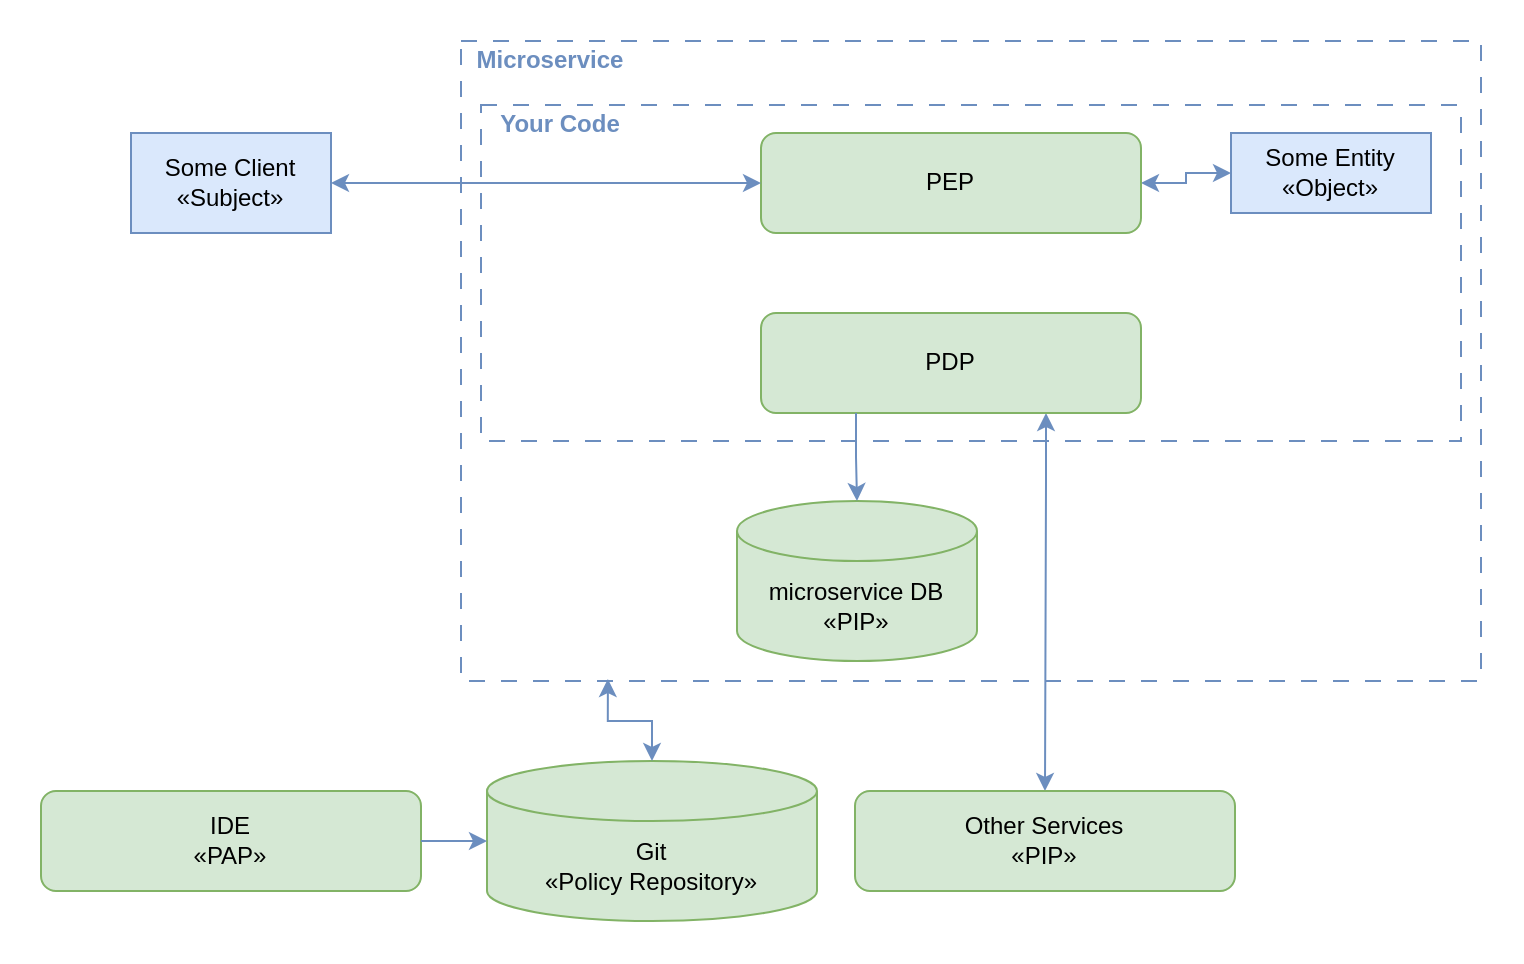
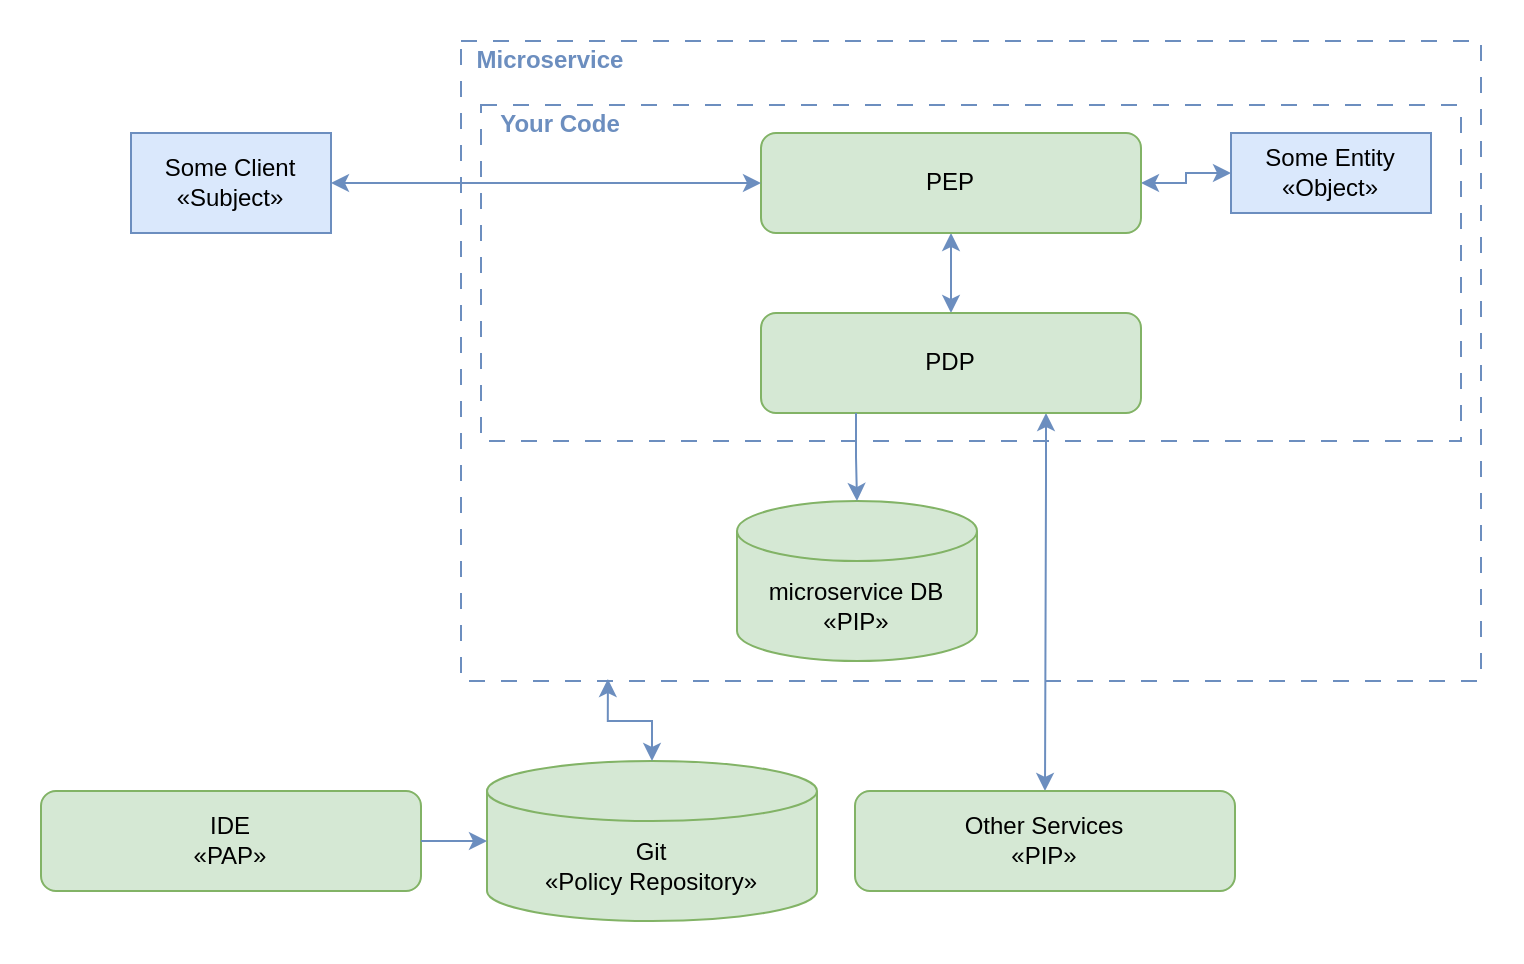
edge "PEP" -- "PDP": added
